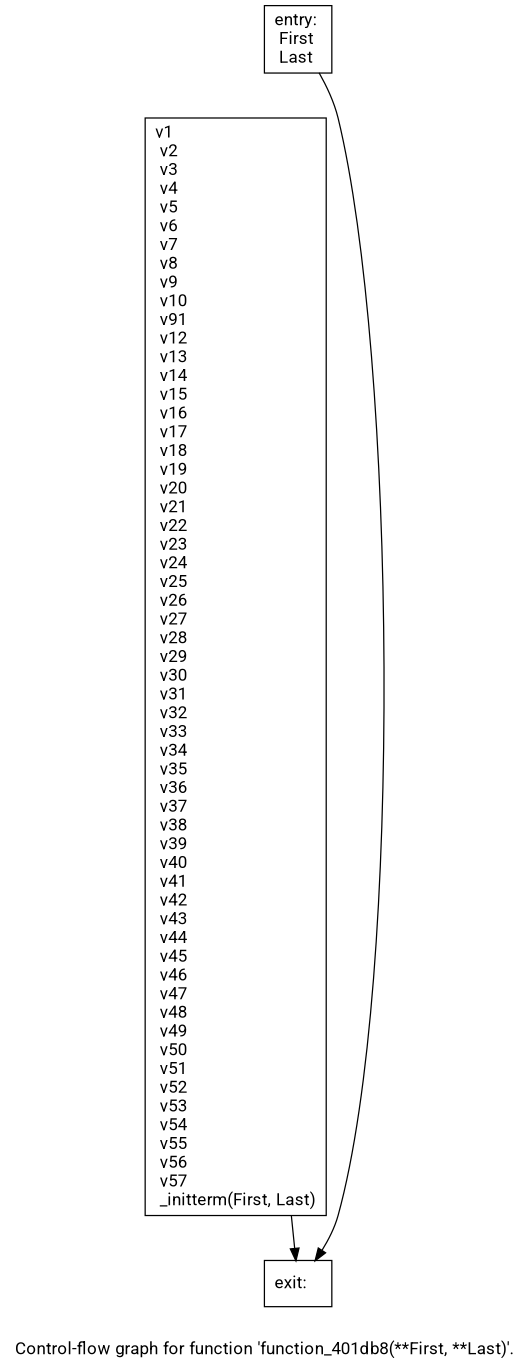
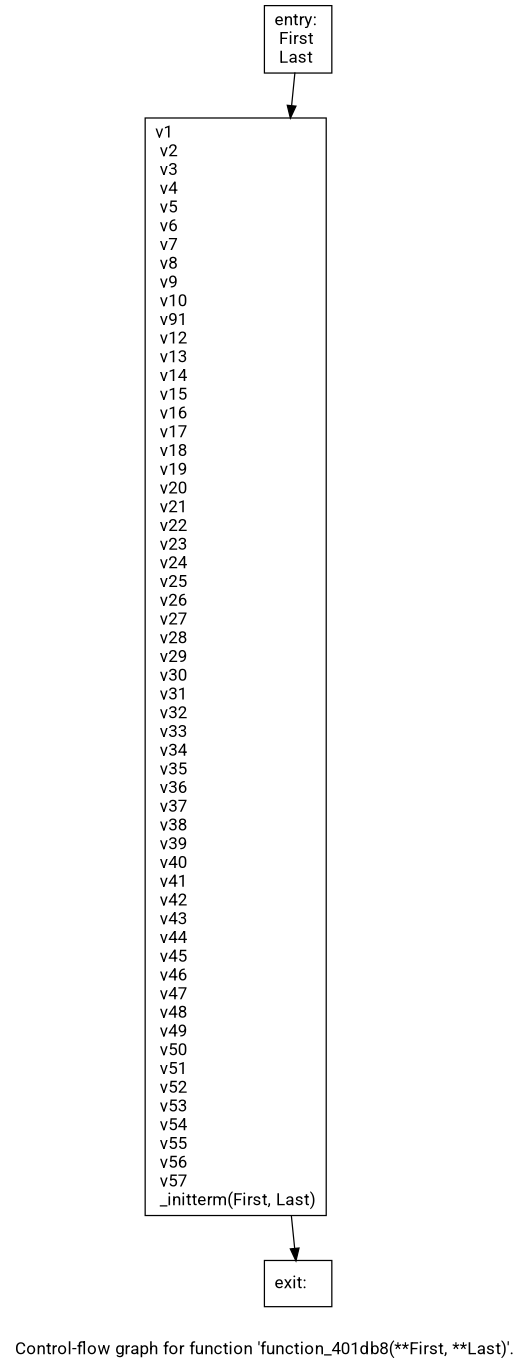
edge "entry:" -> "exit:": now "entry:" -> "v1"
